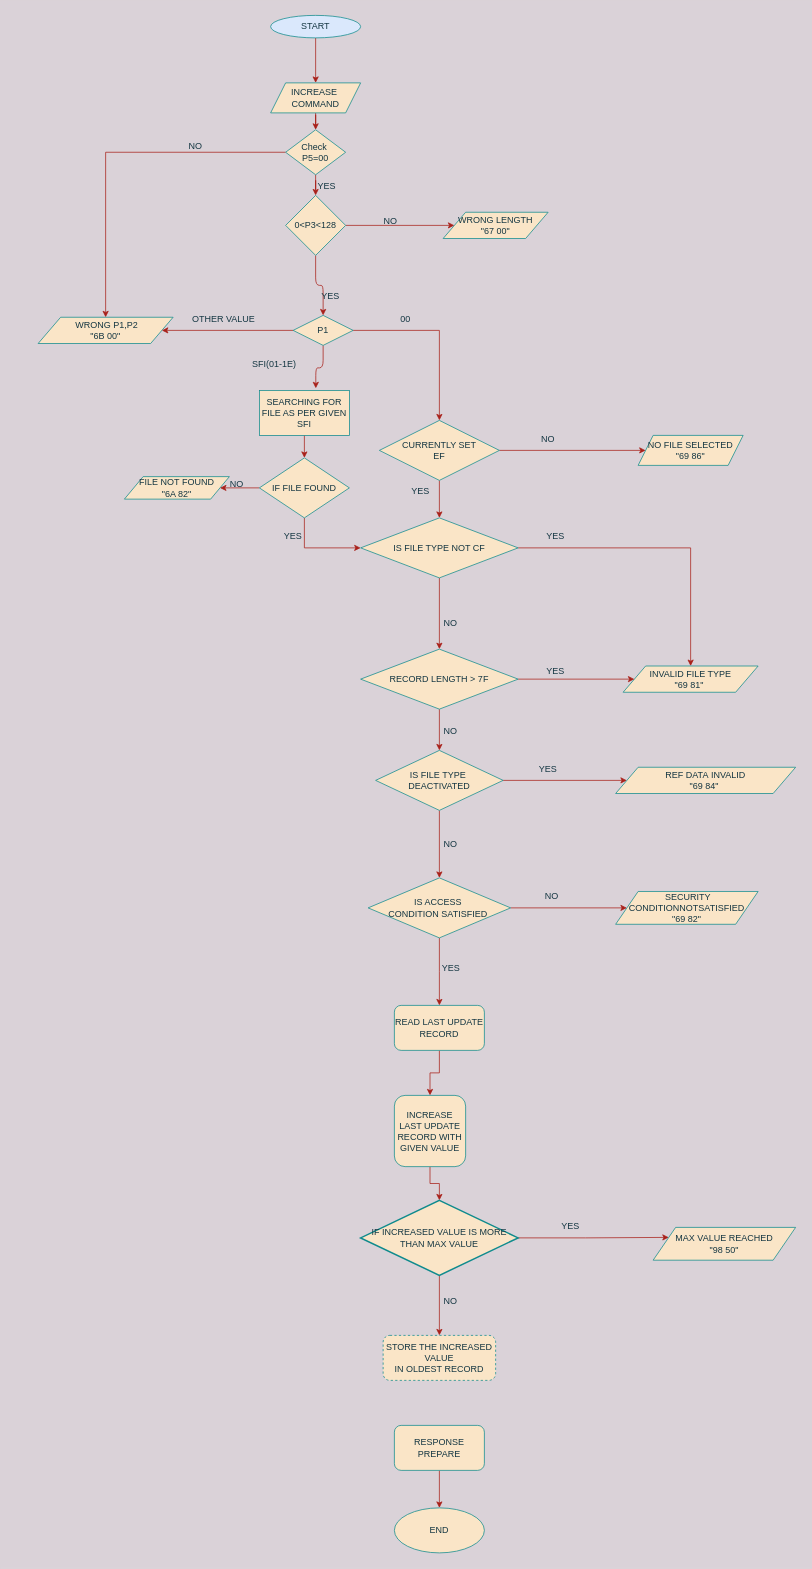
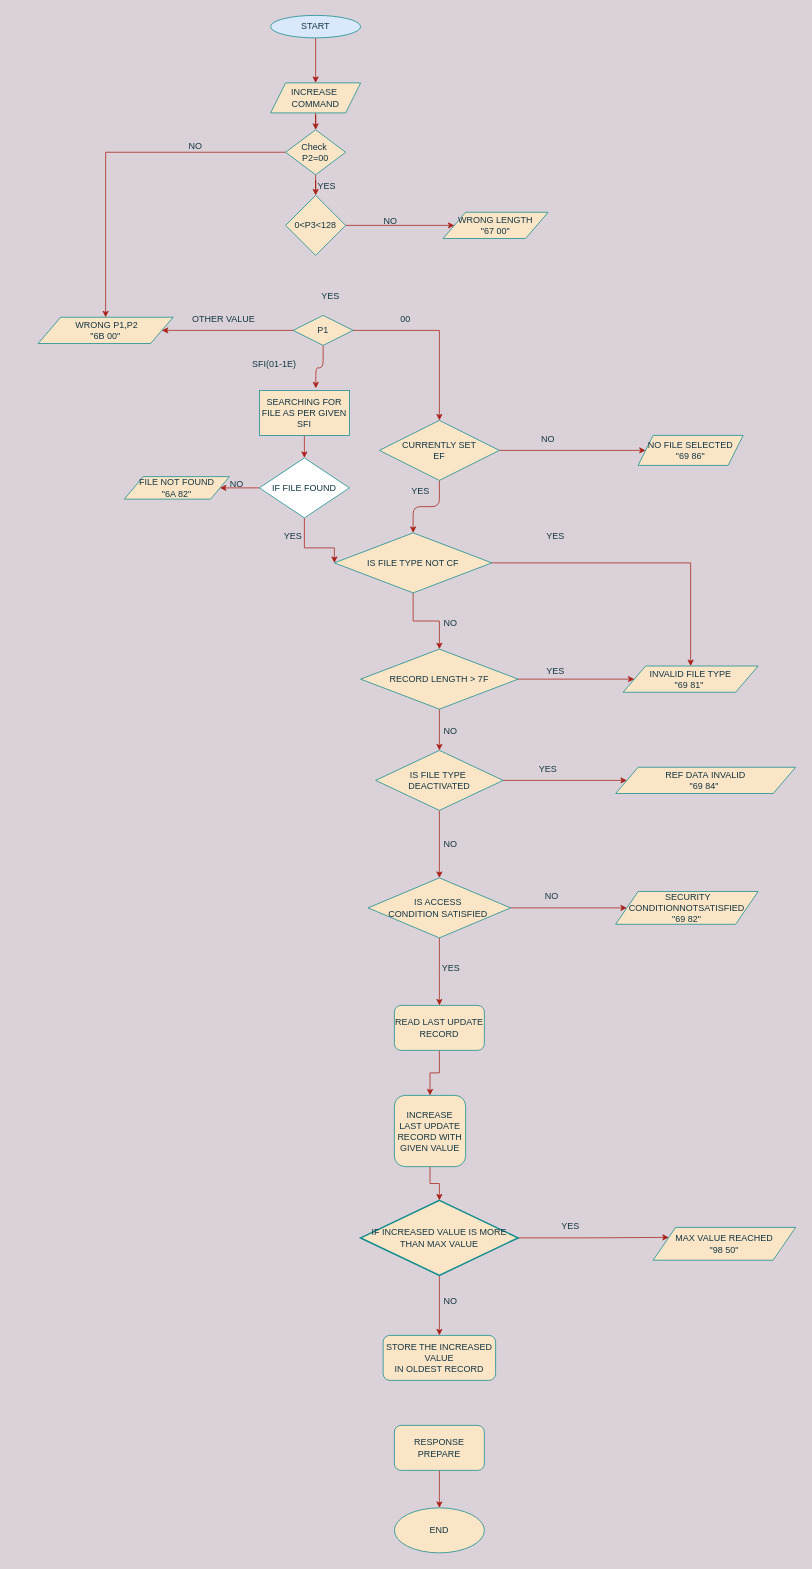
node "Check P5=00": label "Check P5=00" -> "Check P2=00"
edge "0<P3<128" -> "P1": removed
node "IF FILE FOUND": fillcolor #fae5c7 -> #ffffff
node "IS FILE TYPE NOT CF": moved (439, 548) -> (413, 563)
node "STORE THE INCREASED VALUE IN OLDEST RECORD": style dashed -> solid
